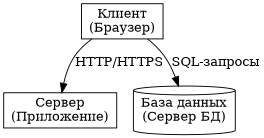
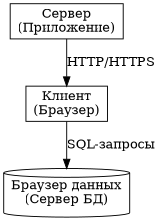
edge "Клиент (Браузер)" -> "Сервер (Приложение)": reversed
node "База данных (Сервер БД)": label "База данных (Сервер БД)" -> "Браузер данных (Сервер БД)"
